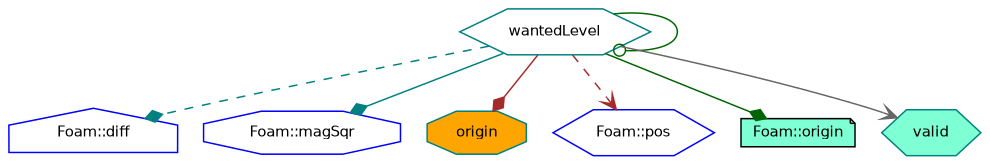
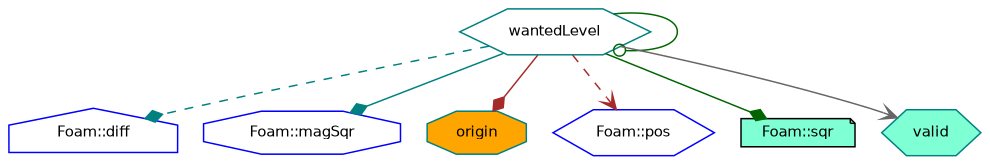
node "Foam::origin": label "Foam::origin" -> "Foam::sqr"
